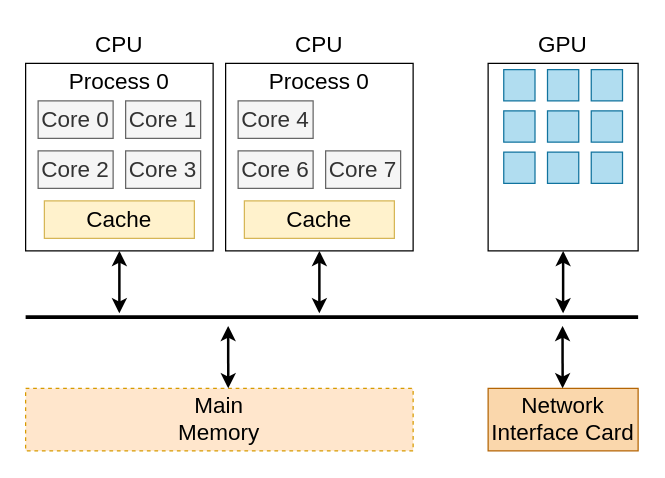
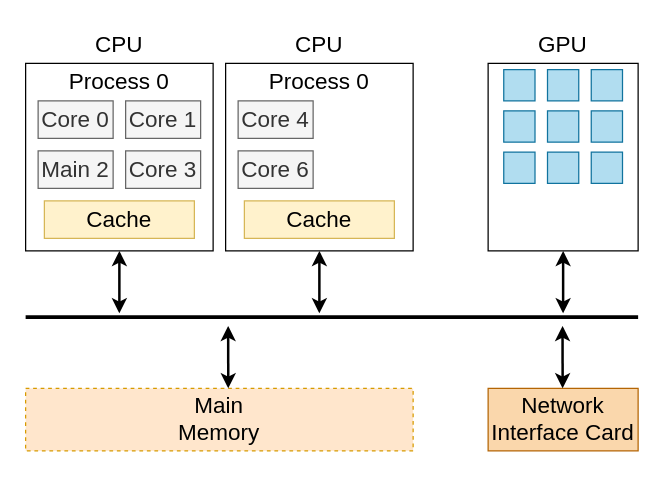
node "Core 2": label "Core 2" -> "Main 2"
node "Core 7": removed
